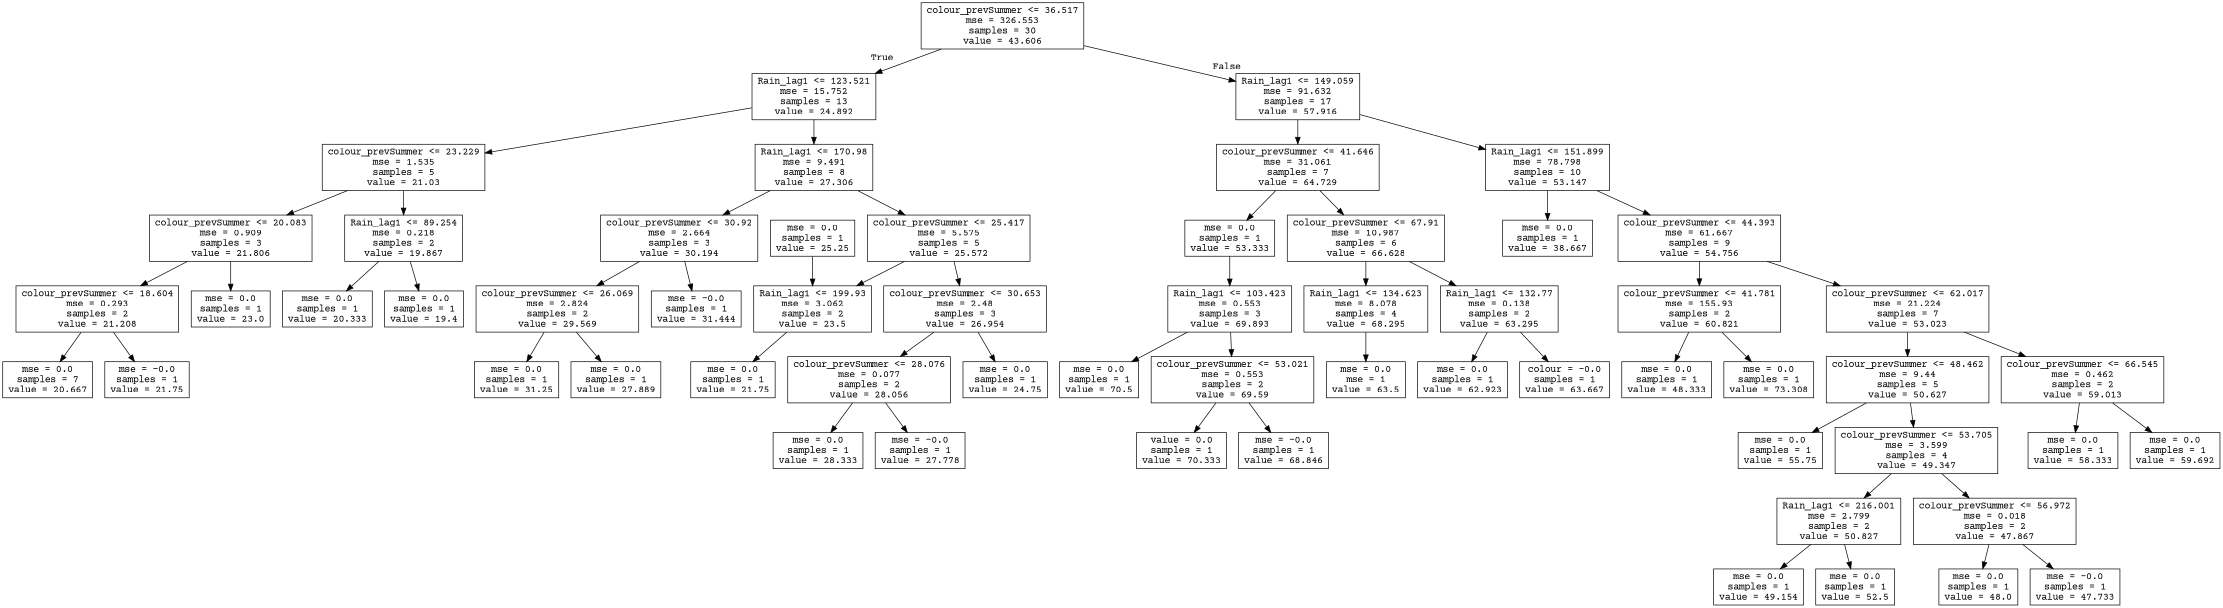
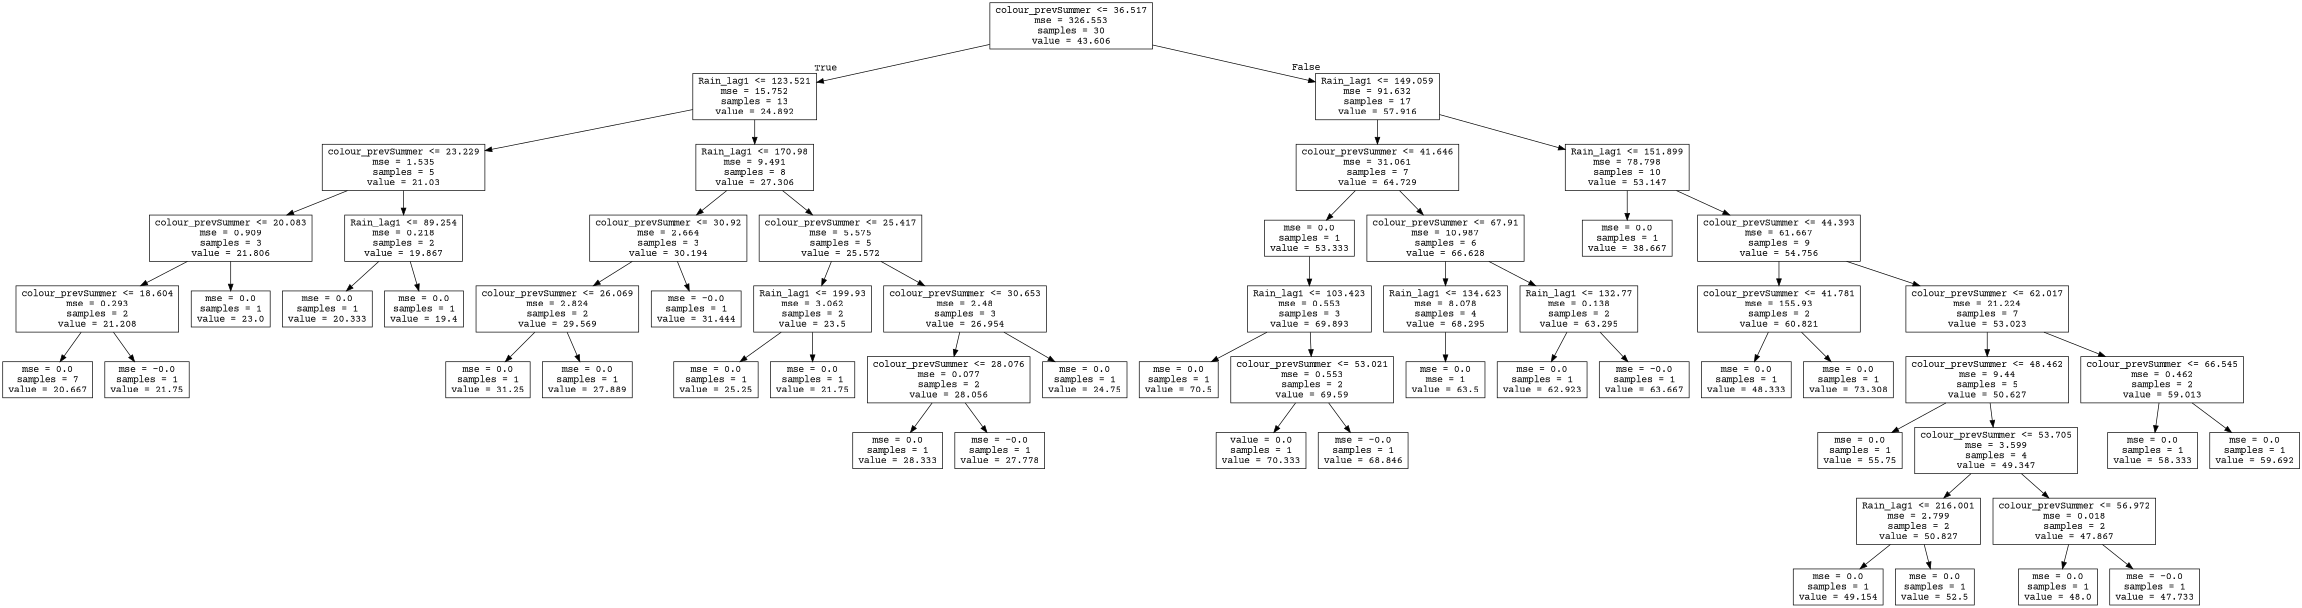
edge "mse = 0.0 samples = 1 value = 25.25" -> "Rain_lag1 <= 199.93 mse = 3.062 samples = 2 value = 23.5": reversed
node "colour = -0.0 samples = 1 value = 63.667": label "colour = -0.0 samples = 1 value = 63.667" -> "mse = -0.0 samples = 1 value = 63.667"
